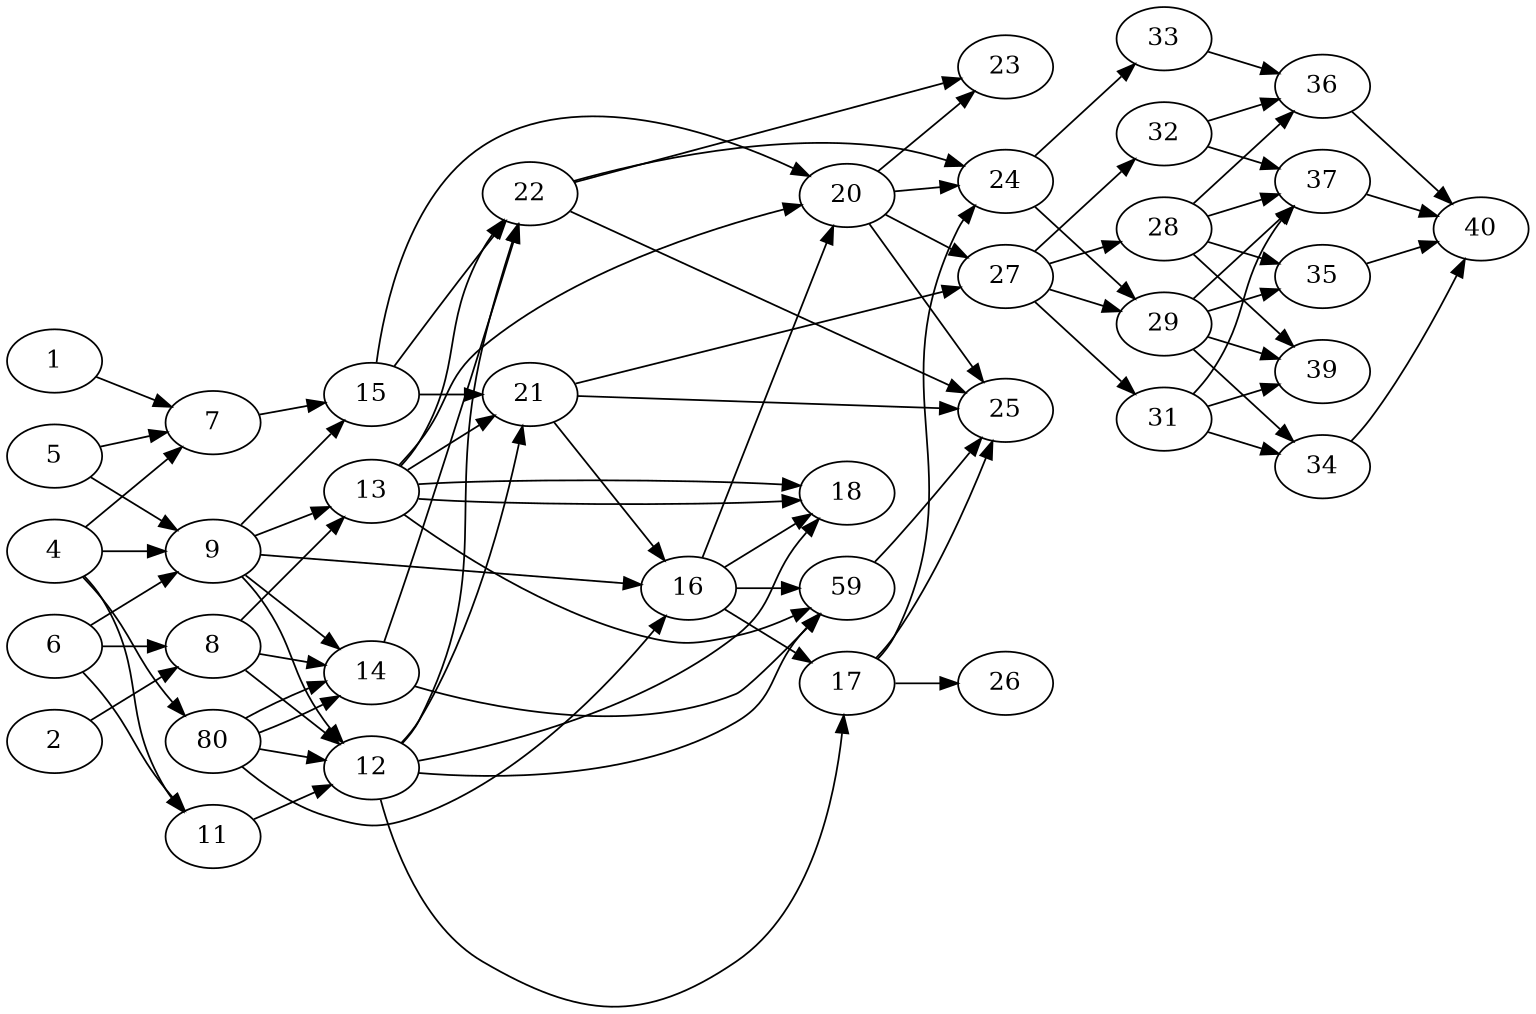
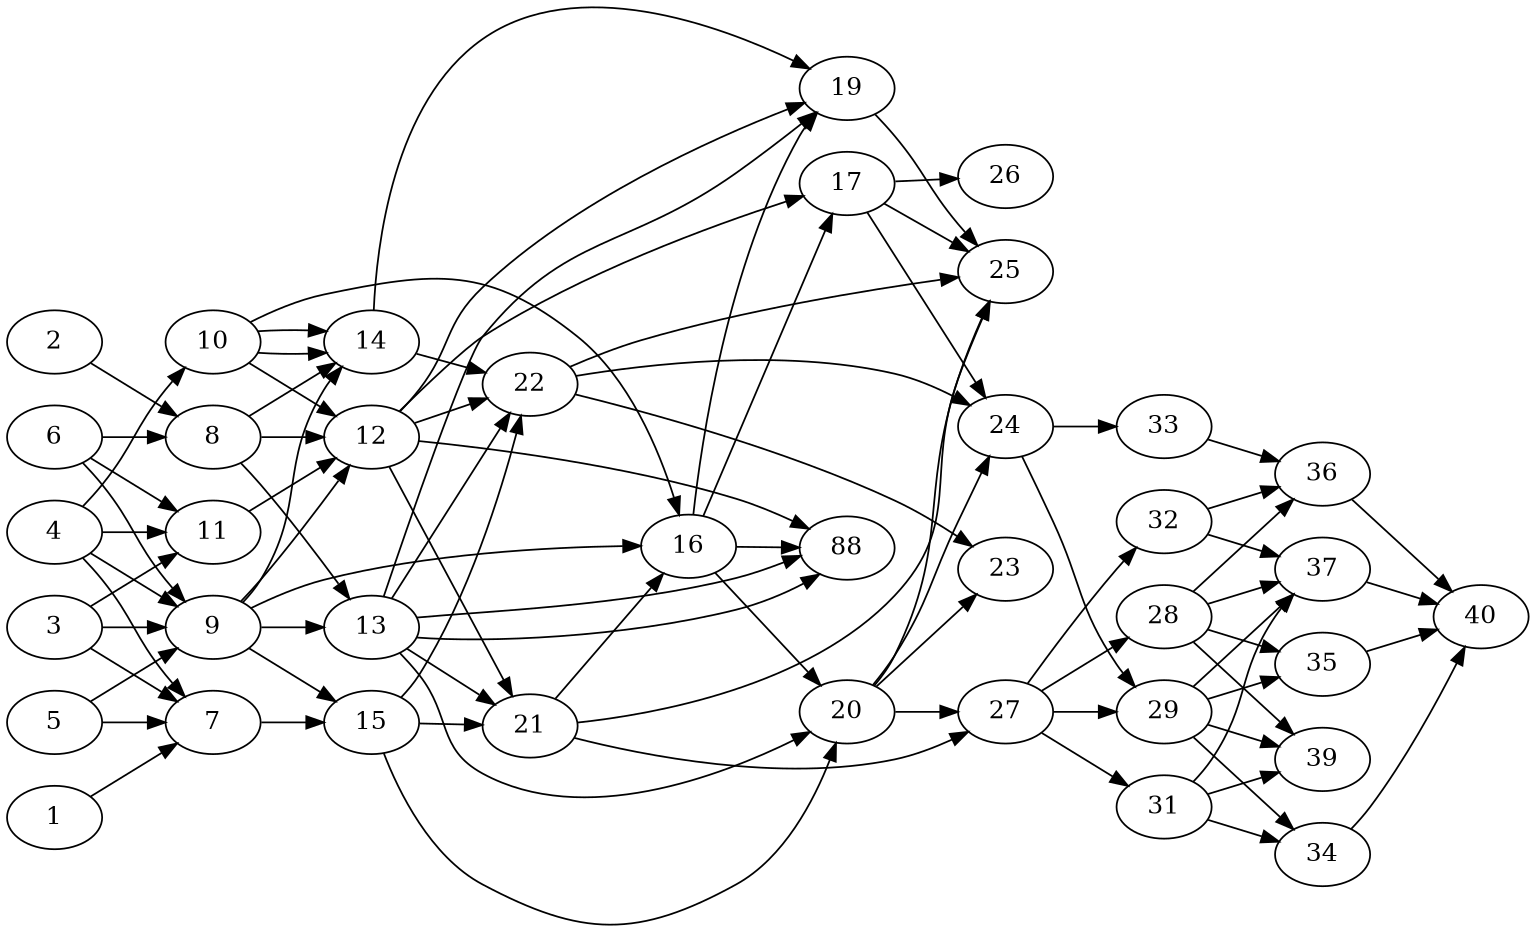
node "18": label "18" -> "88"
node "59": label "59" -> "19"
node "3": added
node "80": label "80" -> "10"
